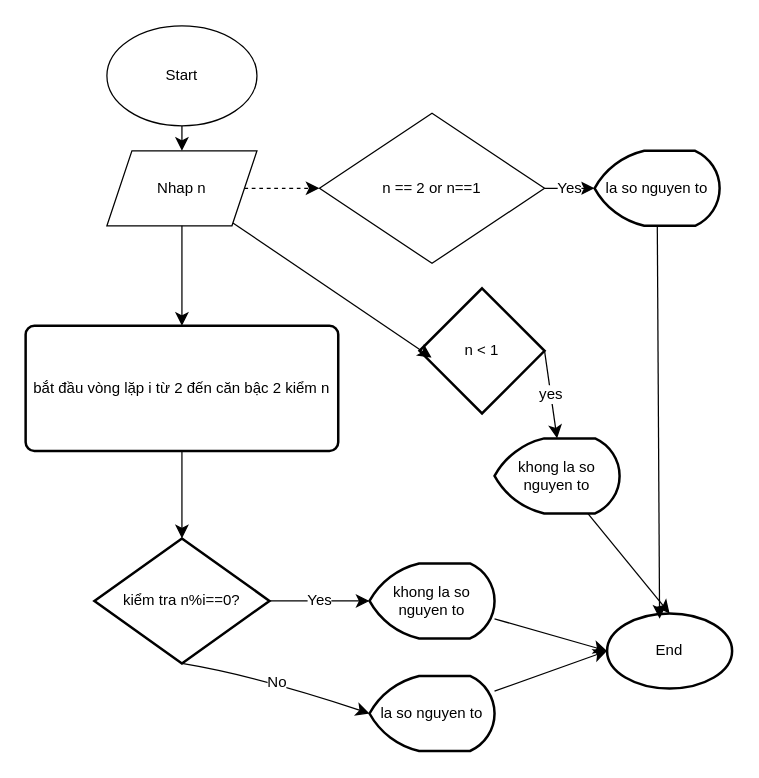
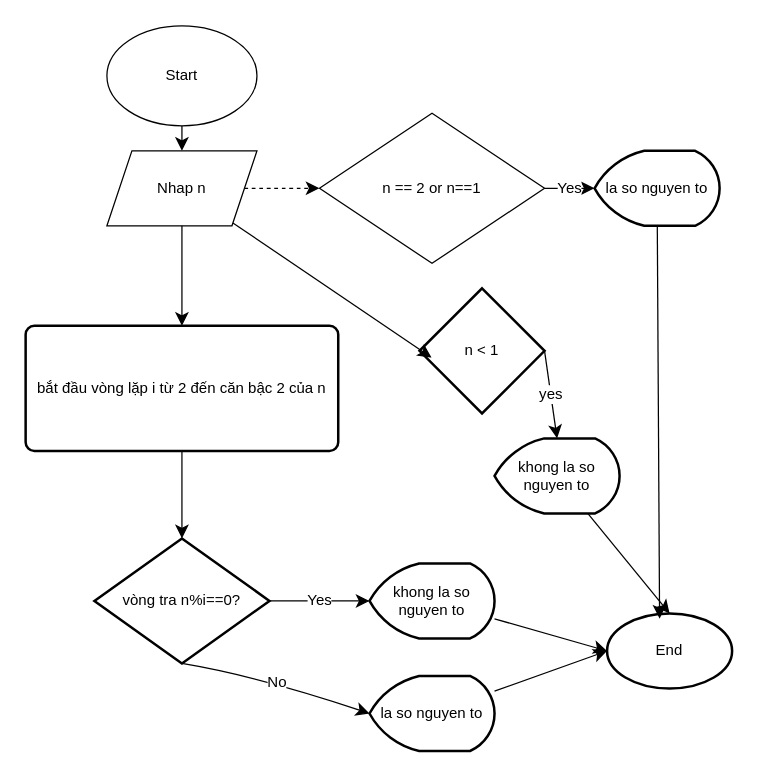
node "bắt đầu vòng lặp i từ 2 đến căn bậc 2 kiểm n": label "bắt đầu vòng lặp i từ 2 đến căn bậc 2 kiểm n" -> "bắt đầu vòng lặp i từ 2 đến căn bậc 2 của n"
node "kiểm tra n%i==0?": label "kiểm tra n%i==0?" -> "vòng tra n%i==0?"
